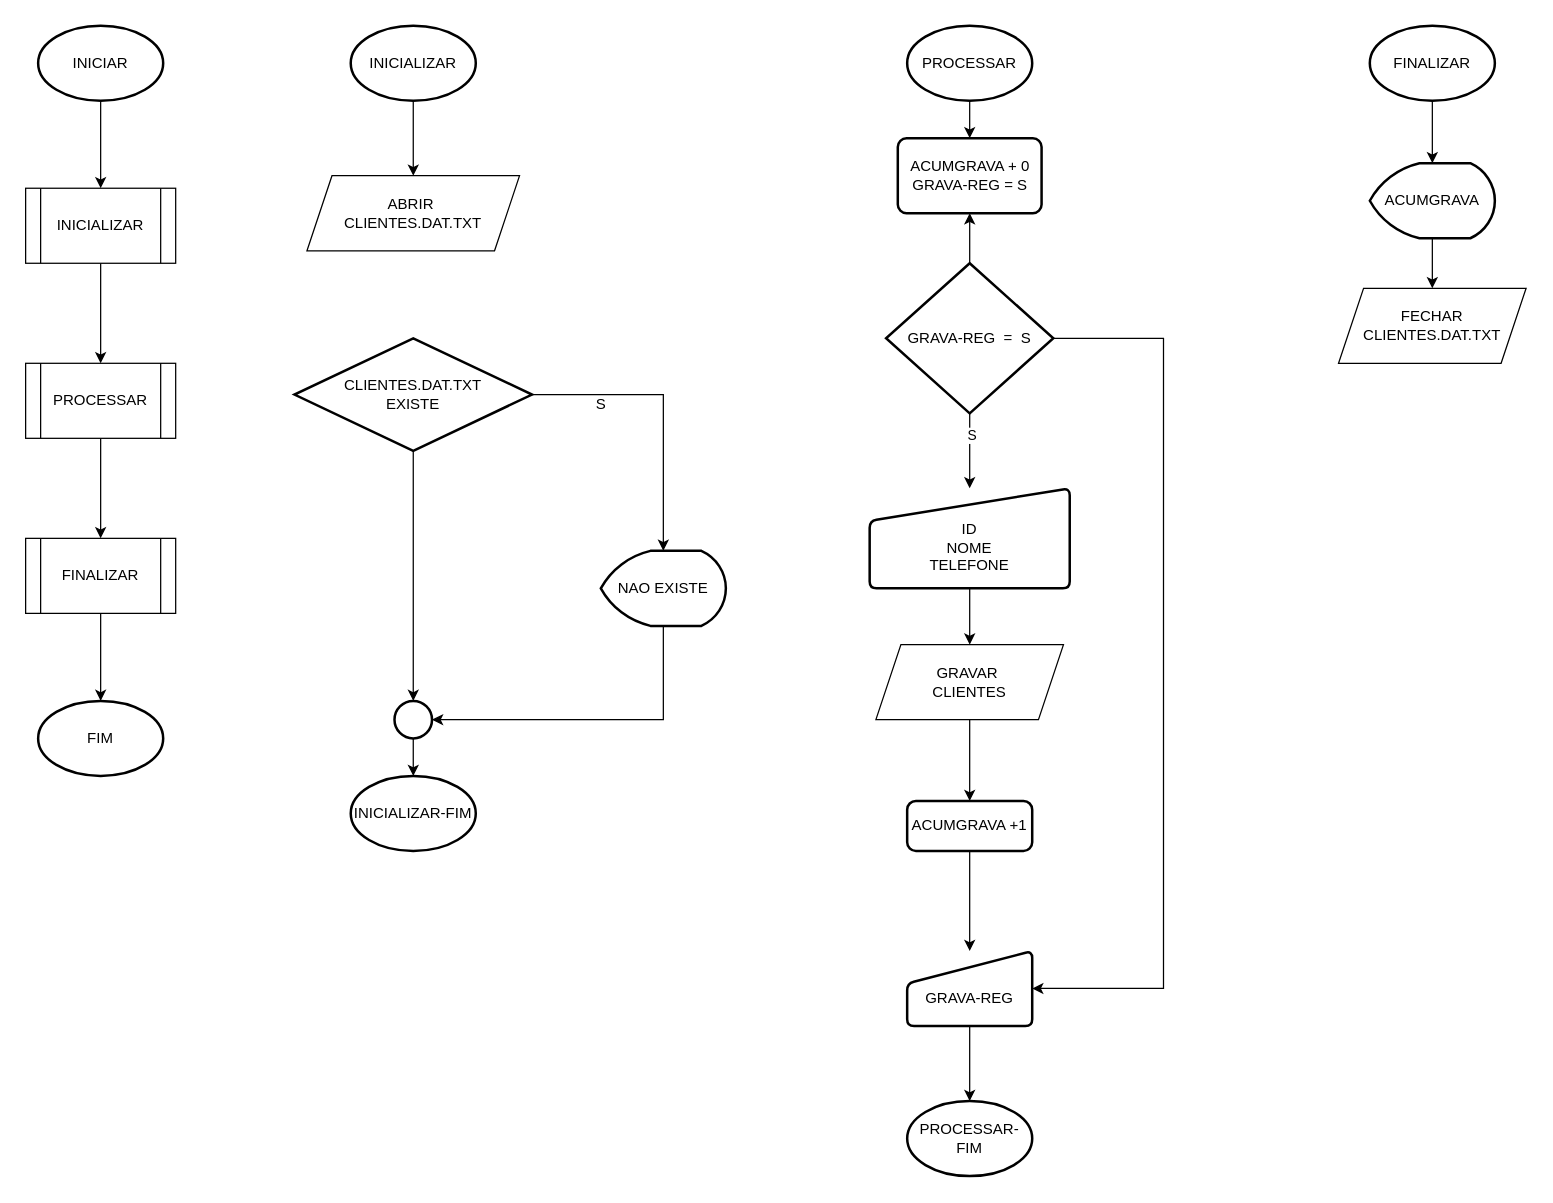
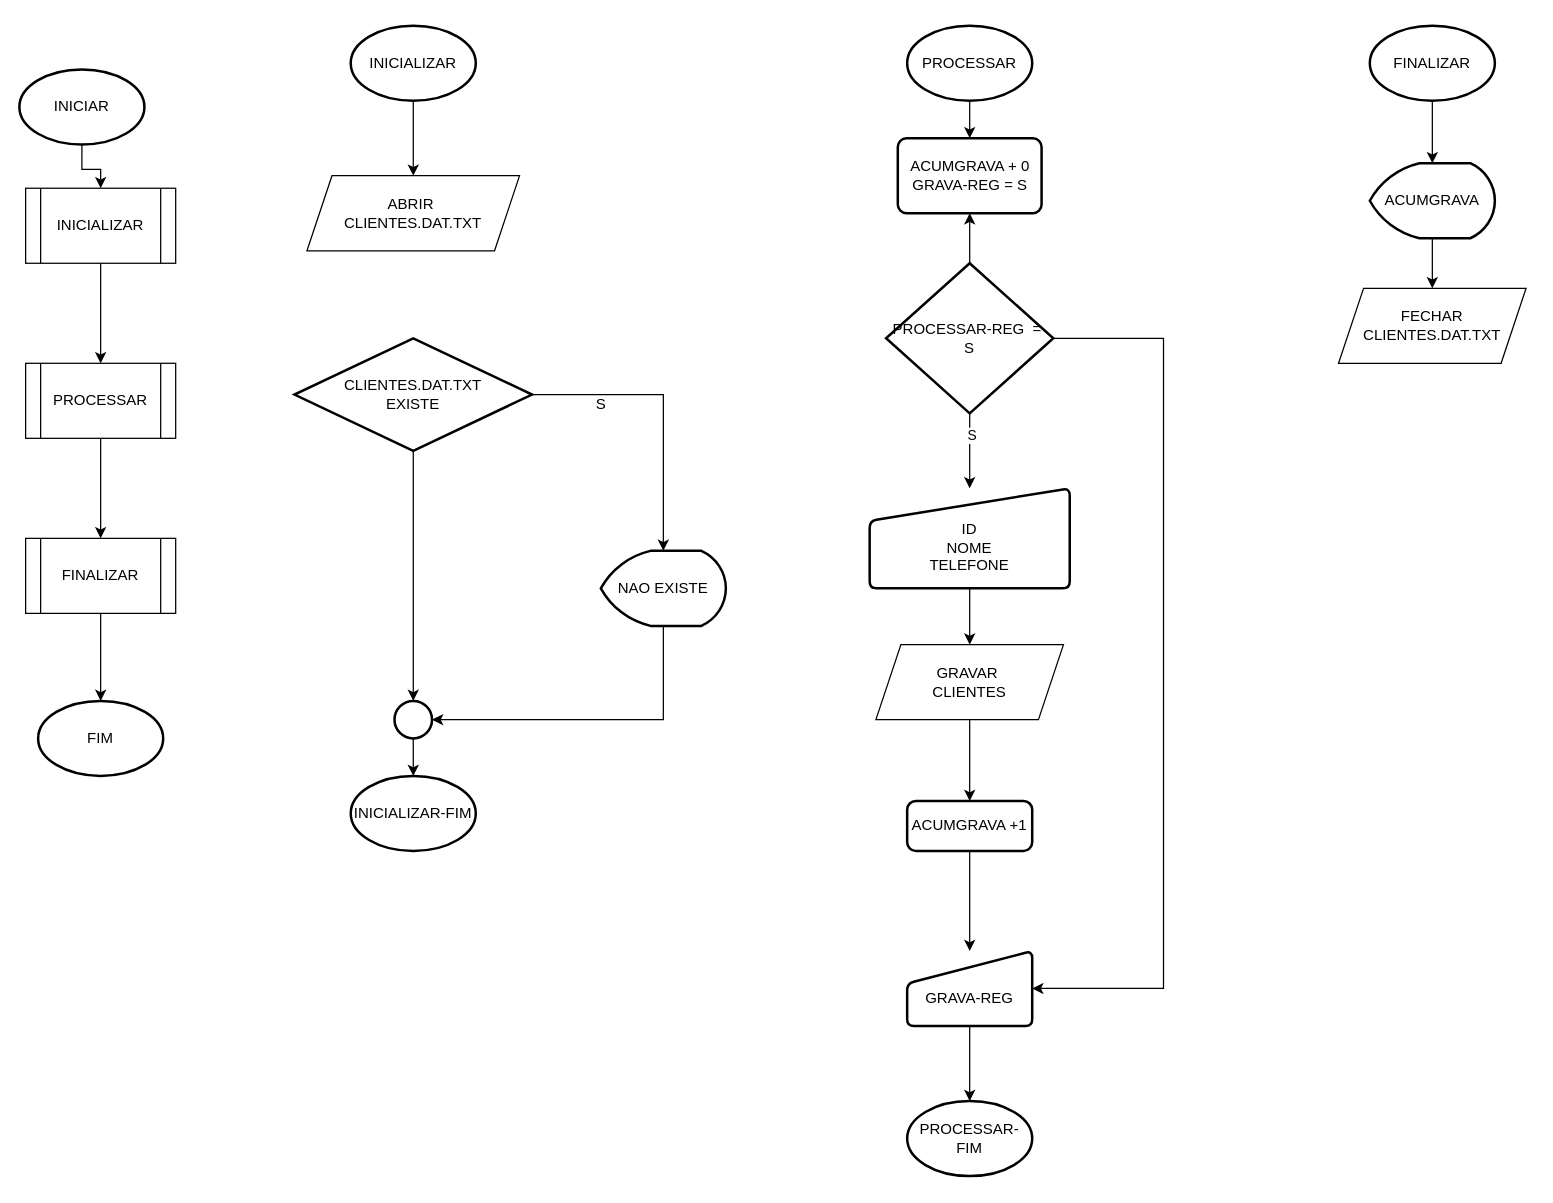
node "INICIAR": moved (101, 63) -> (82, 107)
node "GRAVA-REG = S": label "GRAVA-REG = S" -> "PROCESSAR-REG = S"
